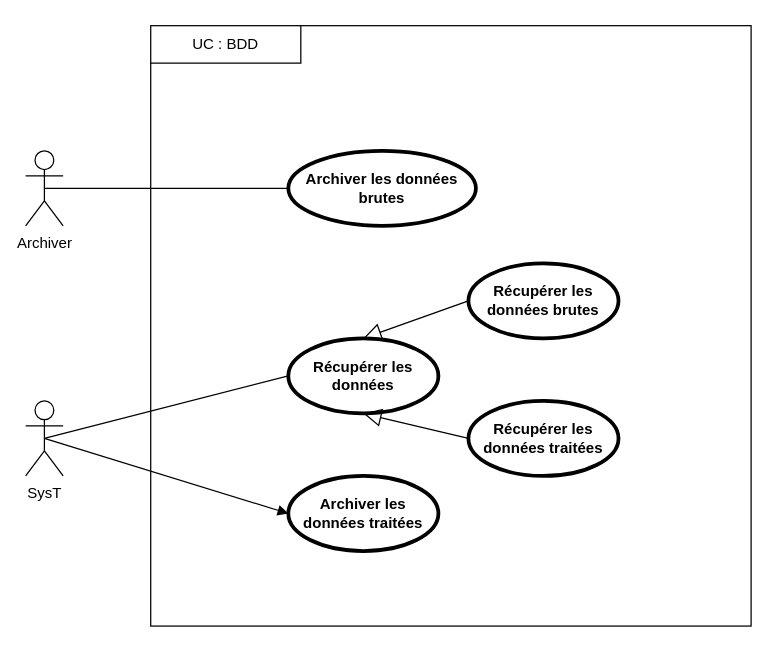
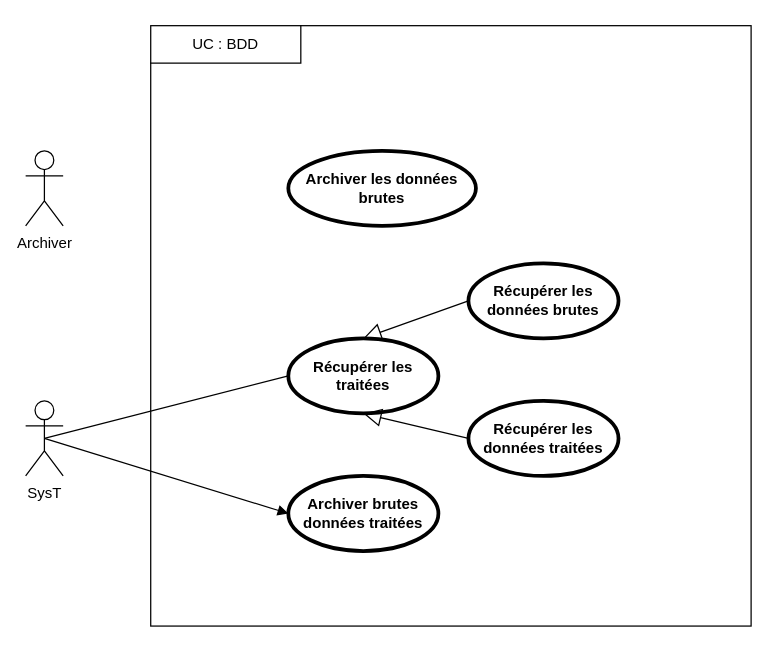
edge "Archiver" -- "Archiver les données brutes": removed
node "Récupérer les données": label "Récupérer les données" -> "Récupérer les traitées"
node "Archiver les données traitées": label "Archiver les données traitées" -> "Archiver brutes données traitées"
